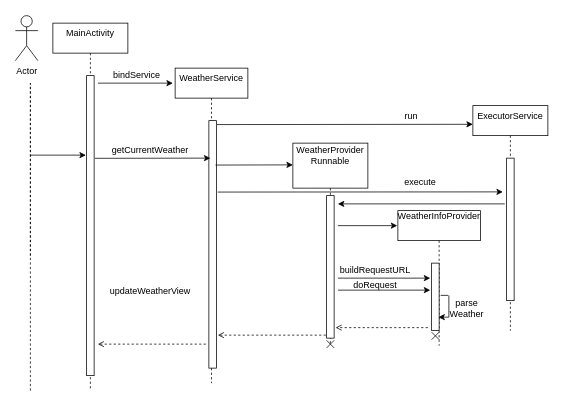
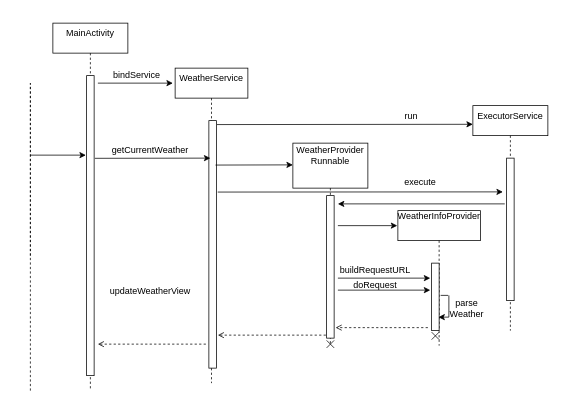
node "Actor": removed
